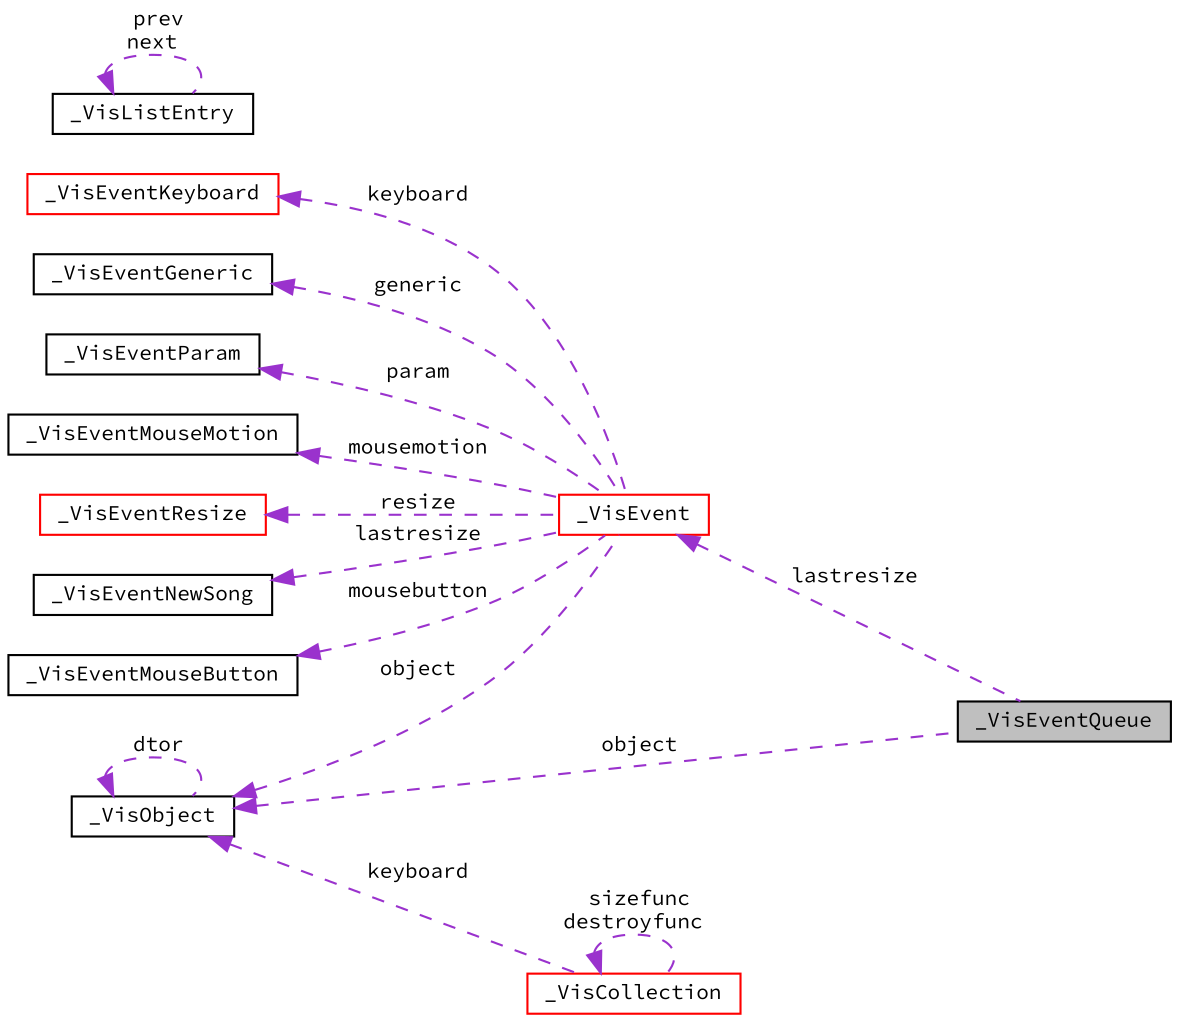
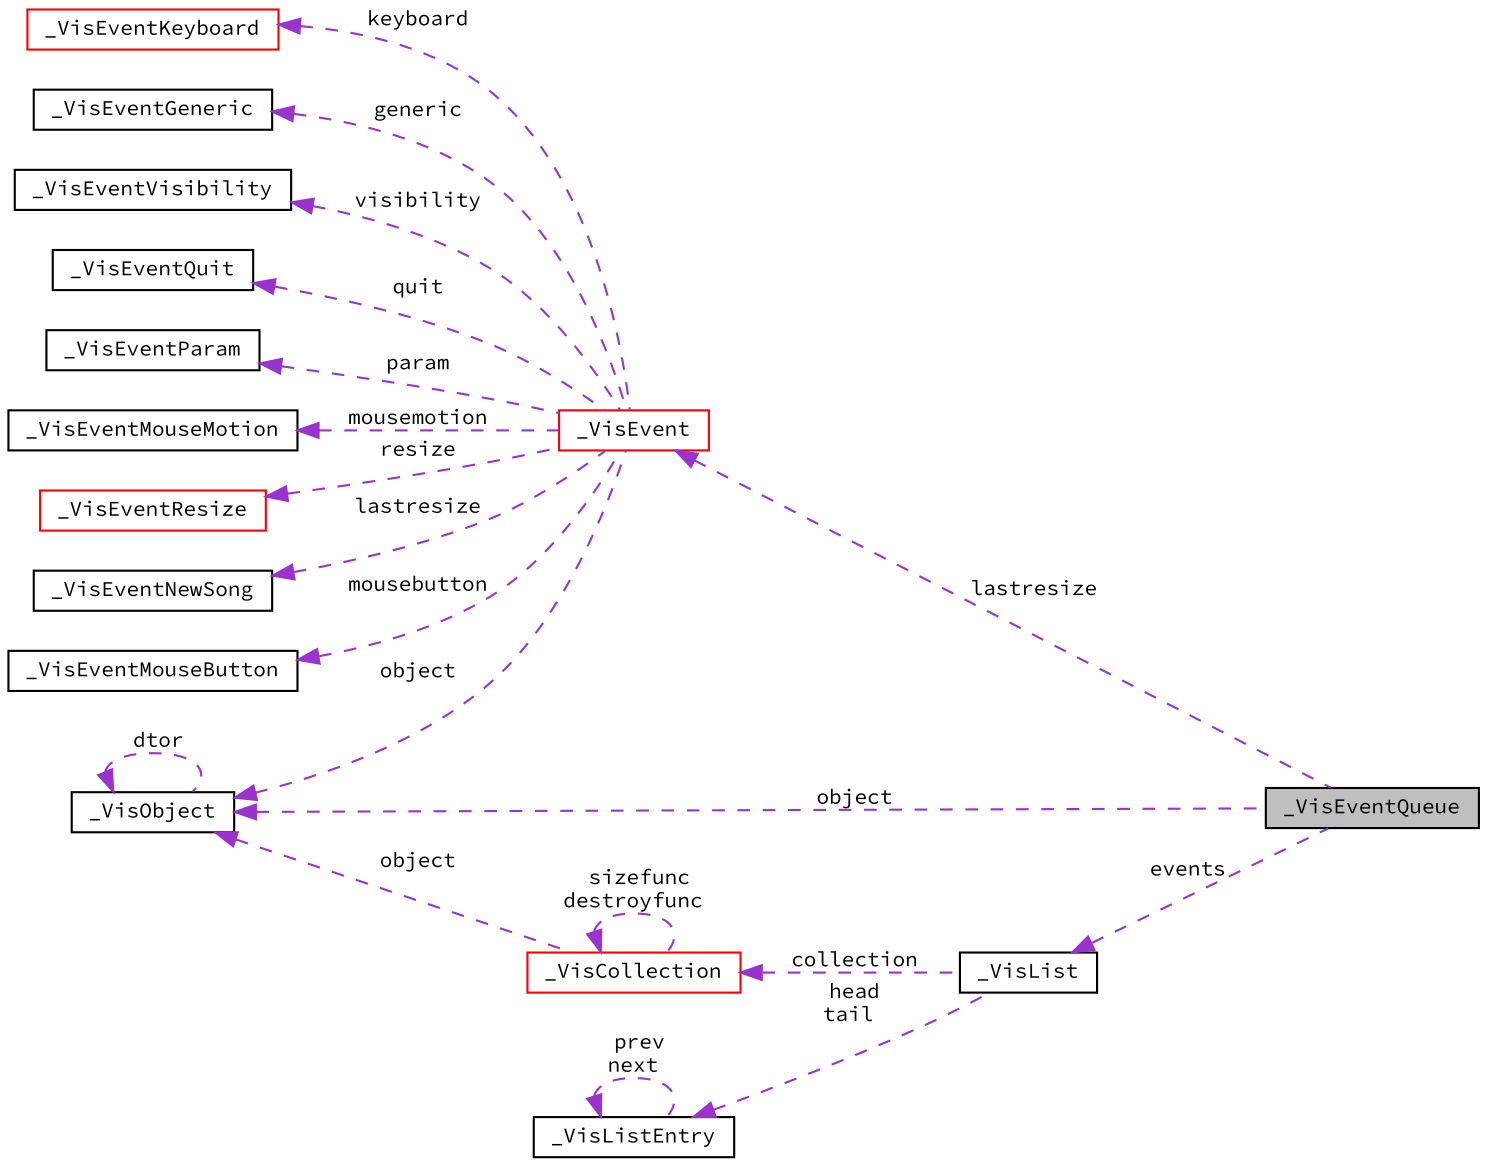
node "_VisEventVisibility": added
node "_VisEventQuit": added
edge "_VisCollection" -> "_VisObject": label " keyboard" -> " object"
node "_VisList": added
